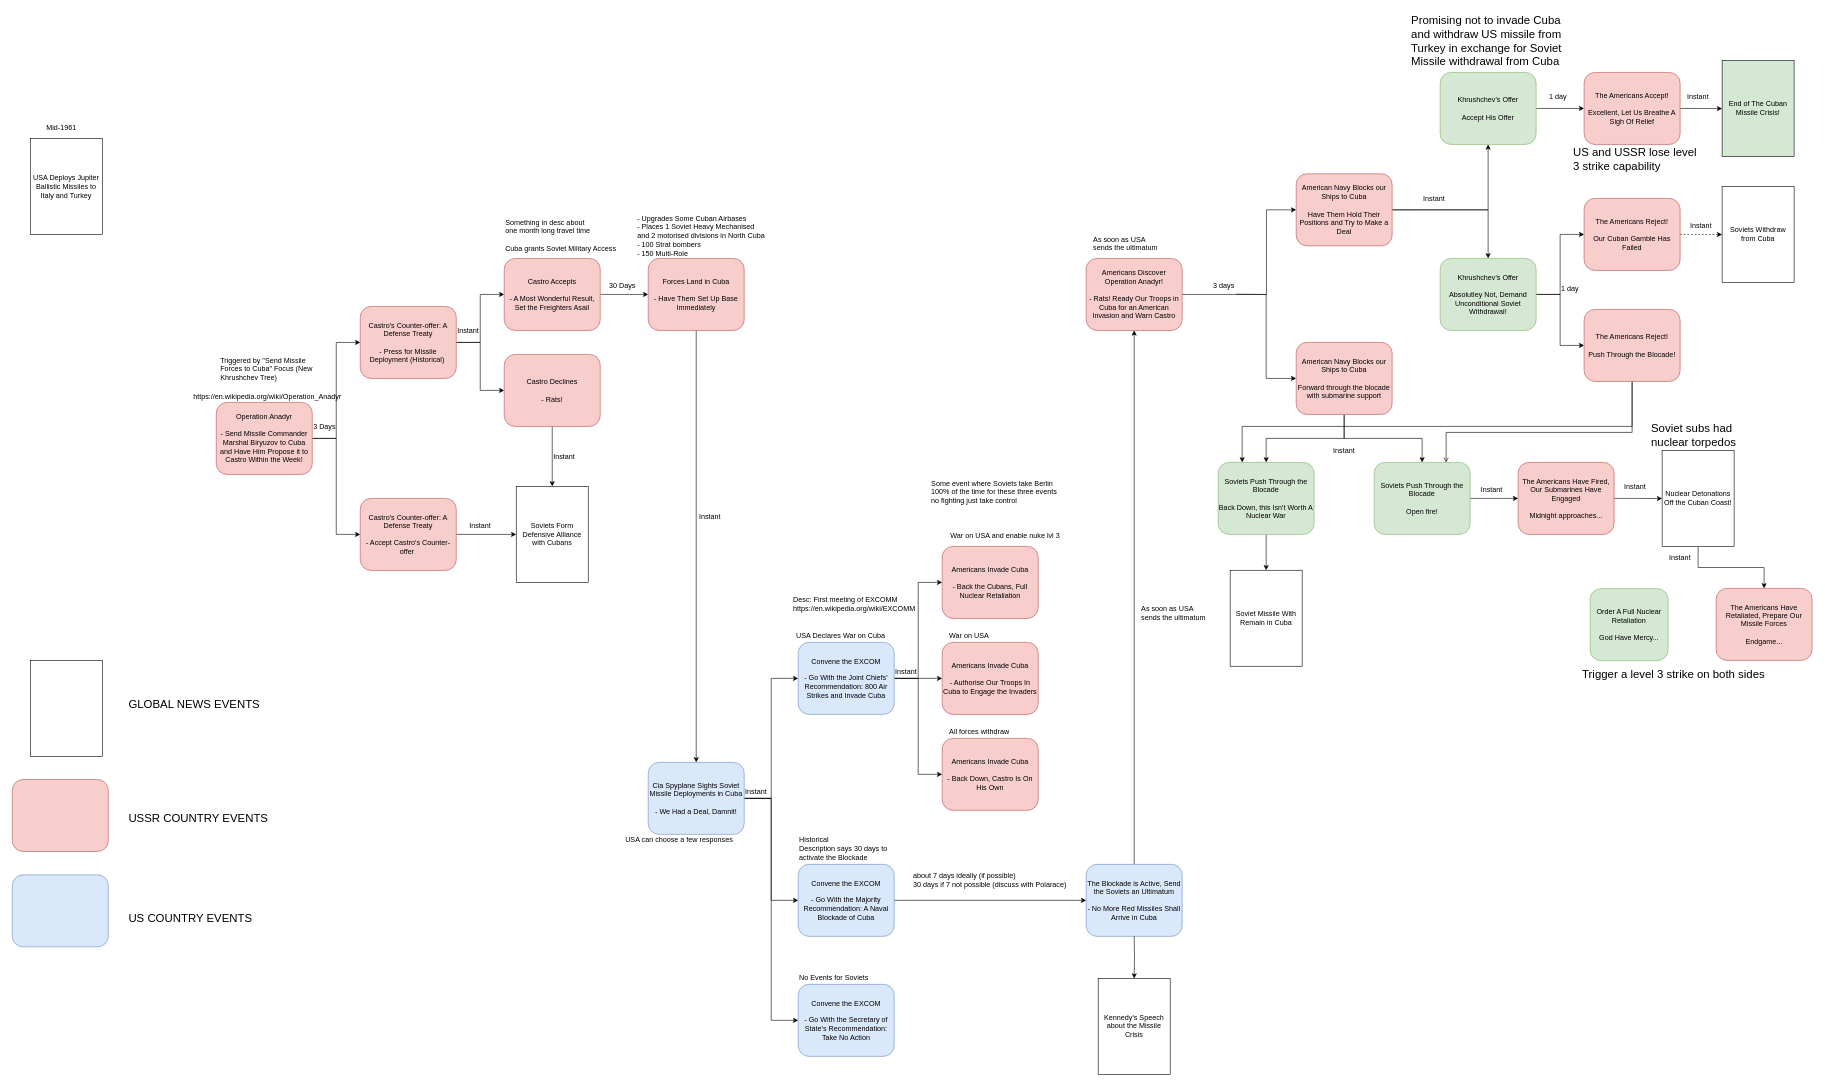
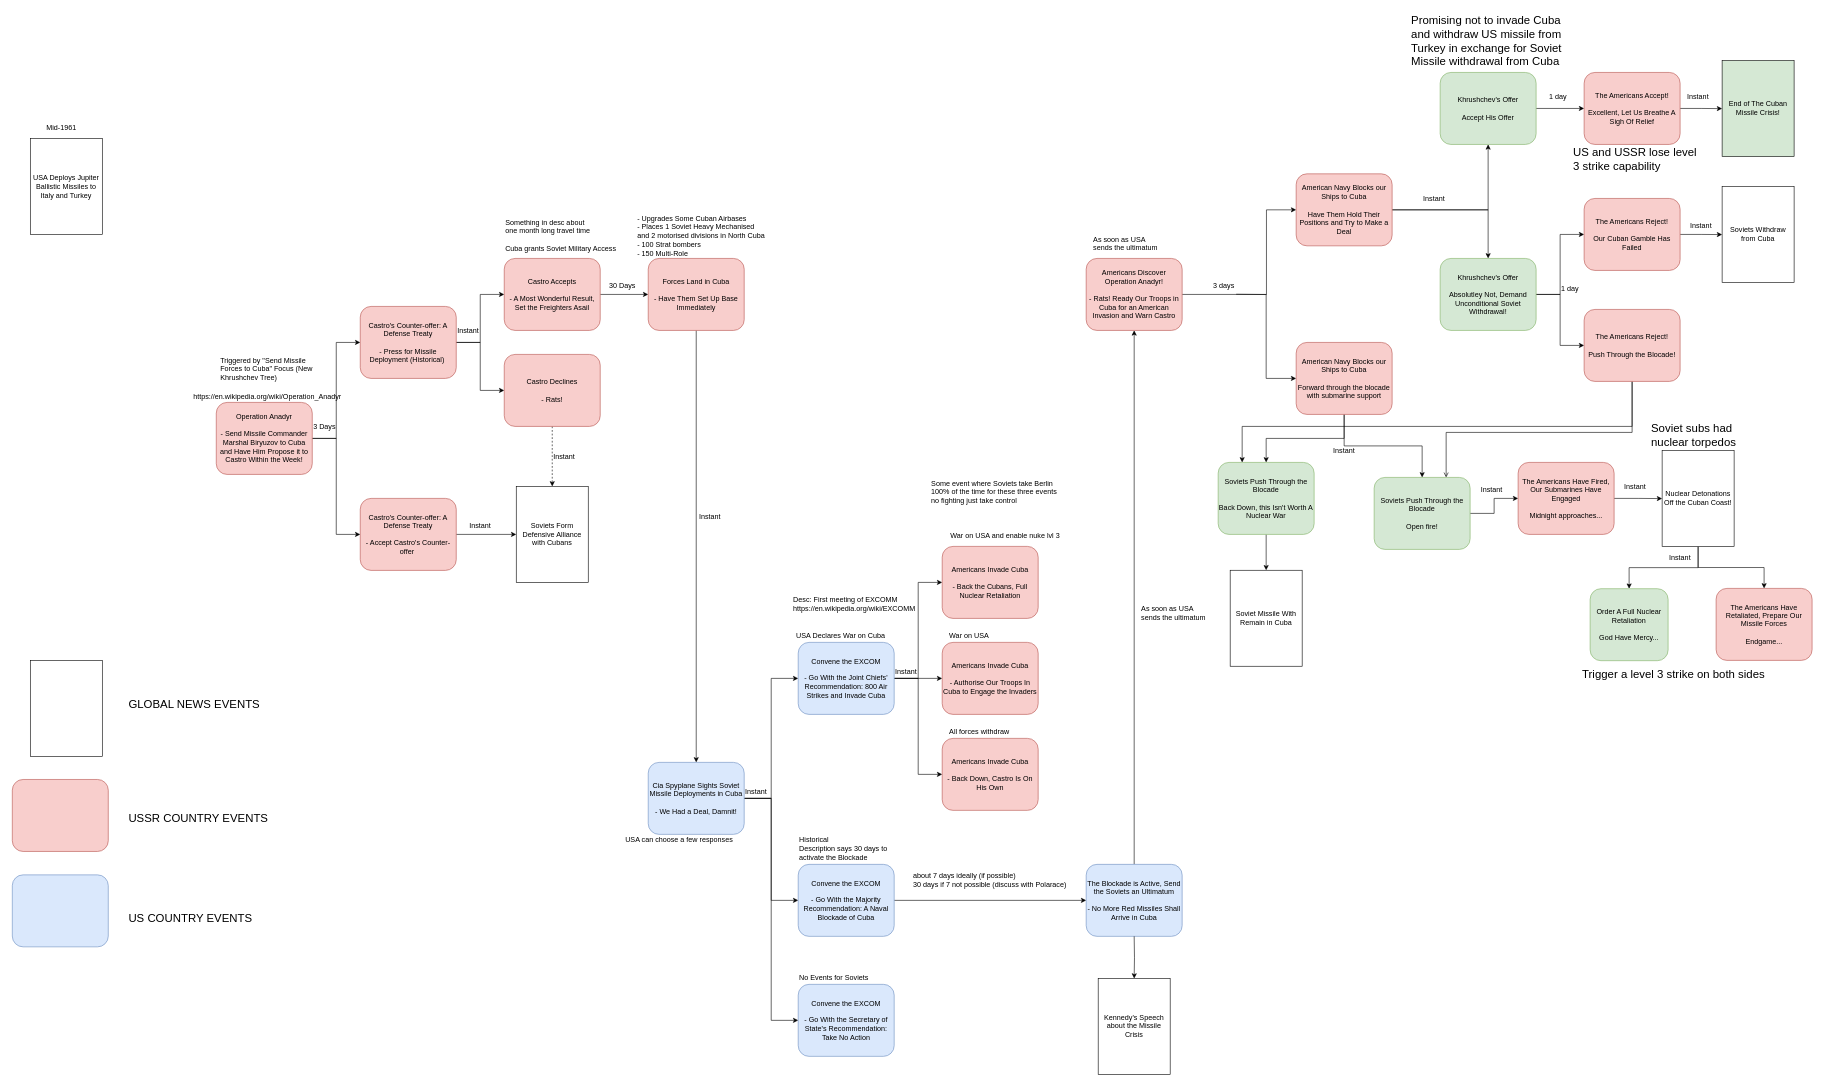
edge "The Americans Reject! Our Cuban Gamble Has Failed" -> "Soviets Withdraw from Cuba": style dashed -> solid
edge "Castro Declines - Rats!" -> "Soviets Form Defensive Alliance with Cubans": style solid -> dashed
node "Soviets Push Through the BlocadeOpen fire!": moved (1422, 498) -> (1422, 513)
edge "Nuclear Detonations Off the Cuban Coast!" -> "Order A Full Nuclear Retaliation God Have Mercy...": added
